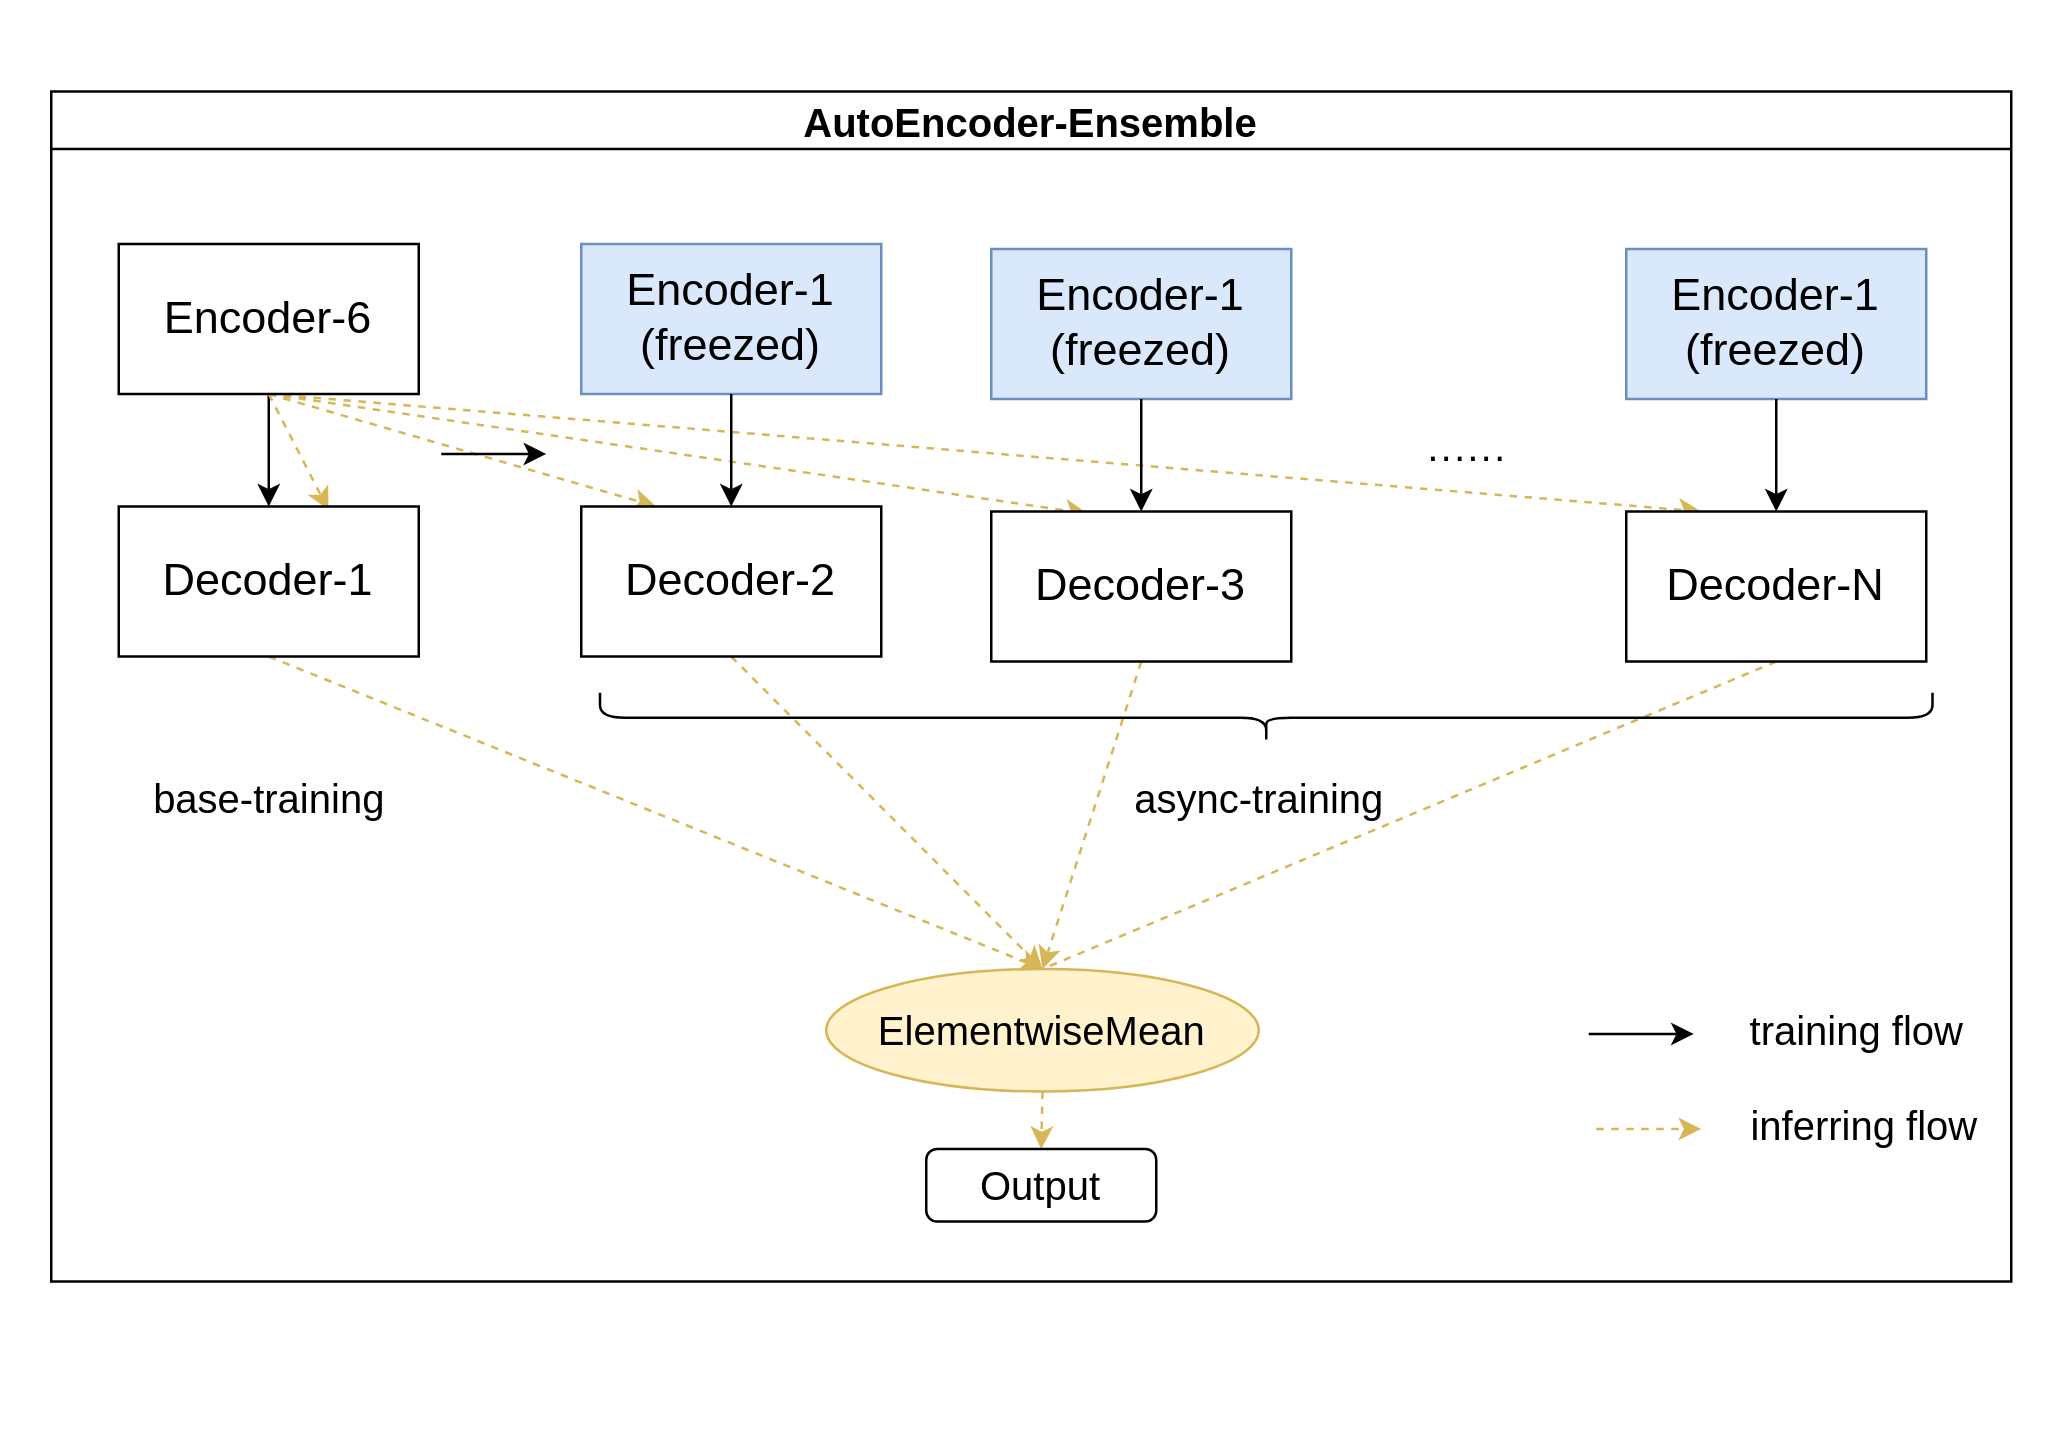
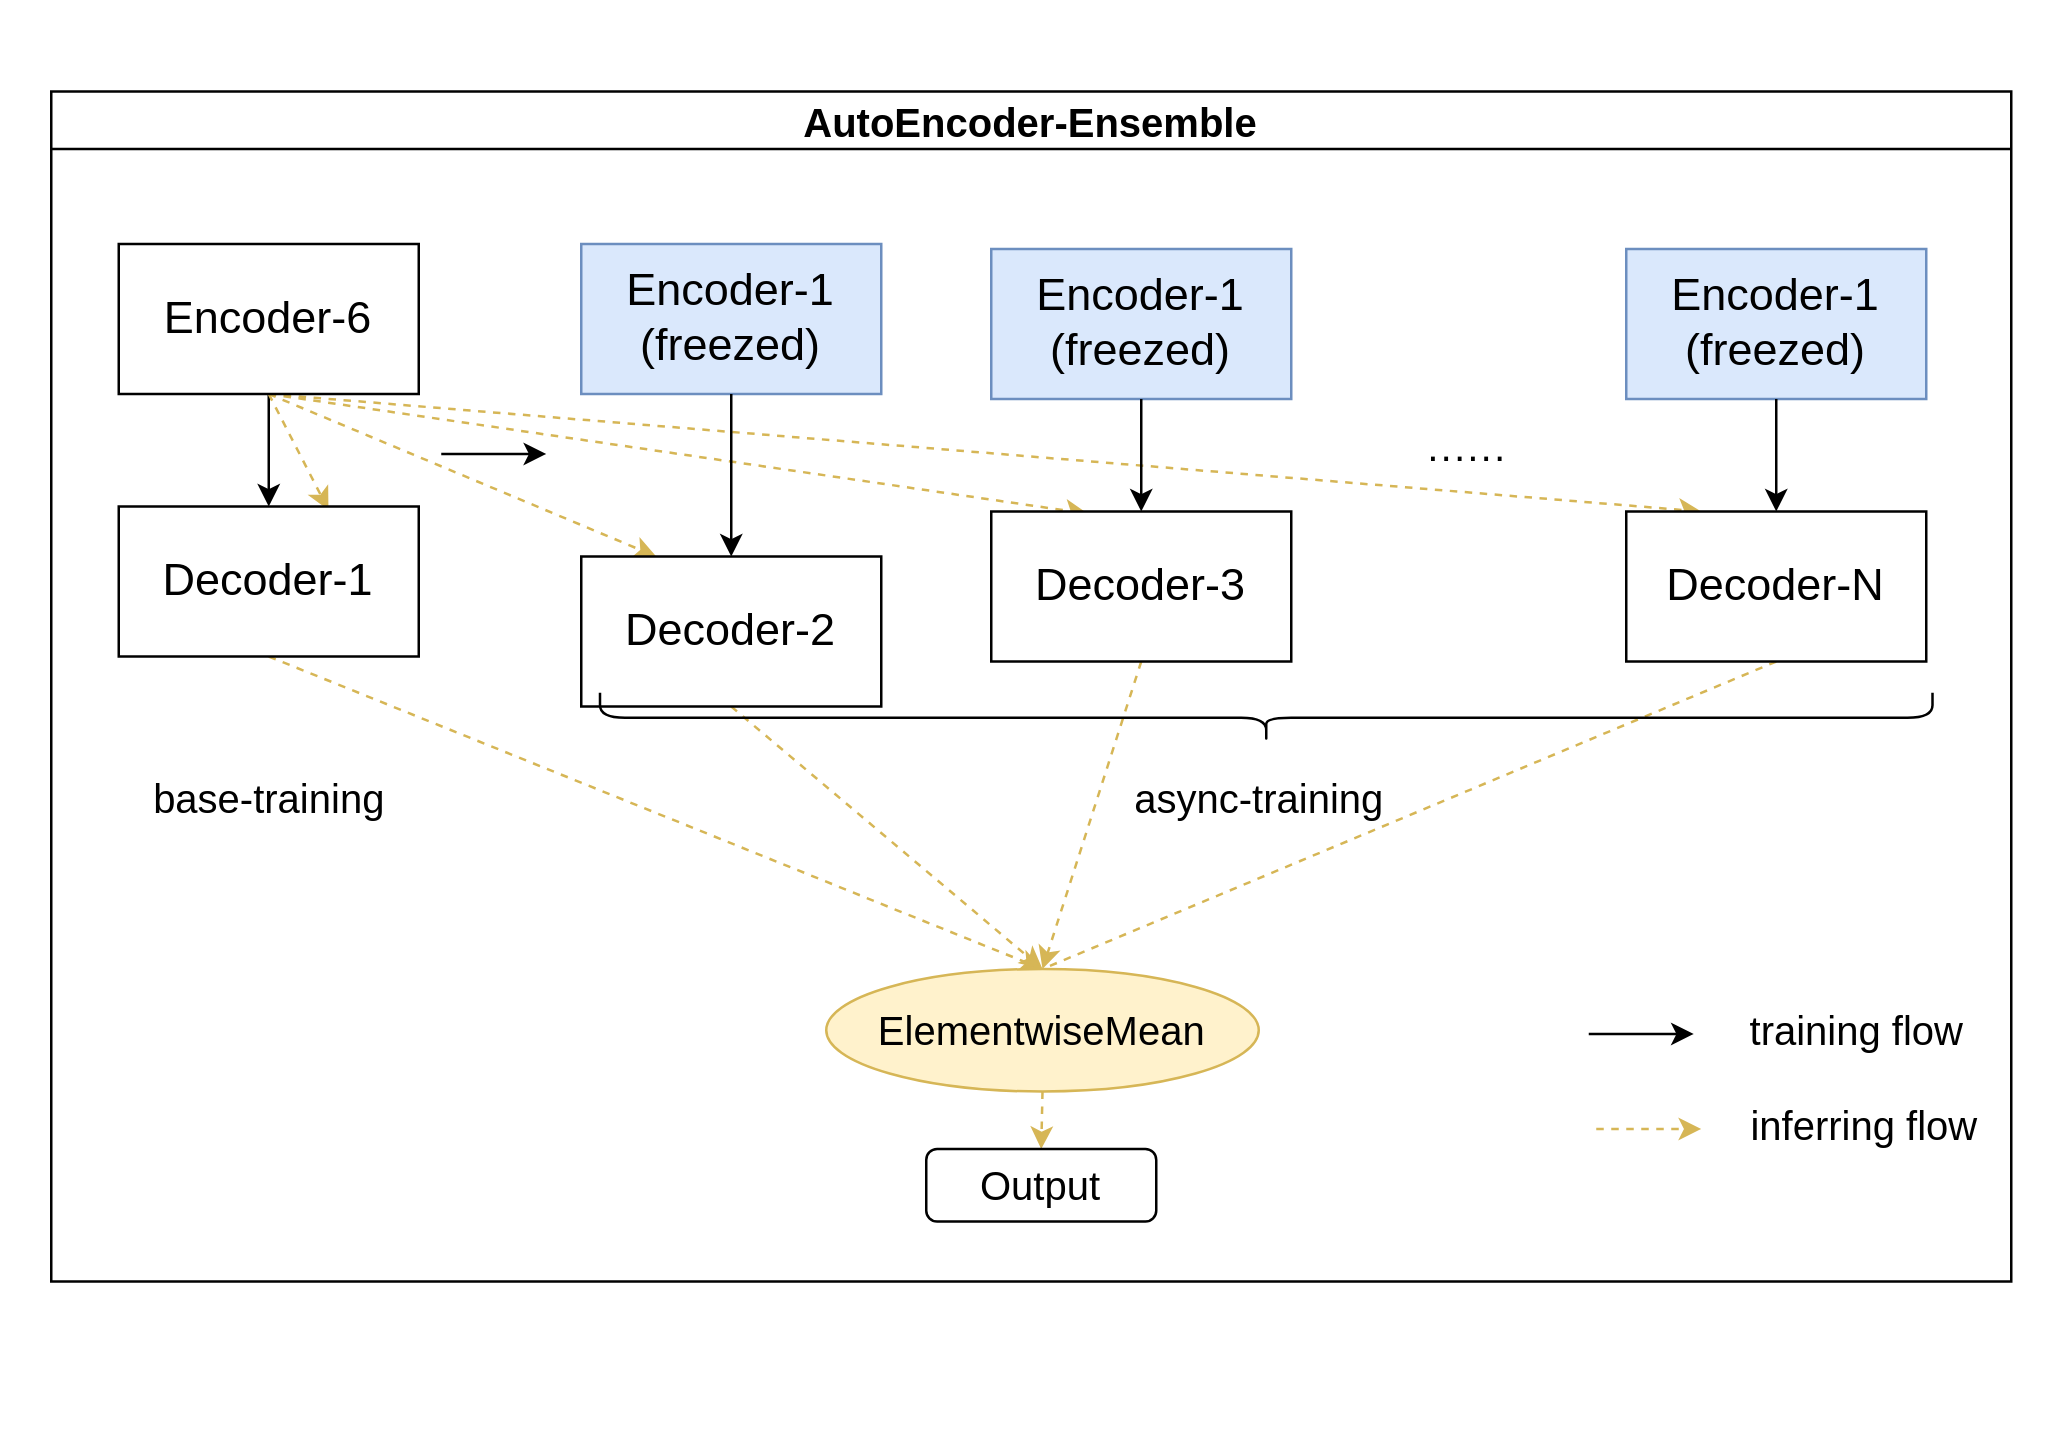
node "Decoder-2": moved (731, 581) -> (731, 631)
